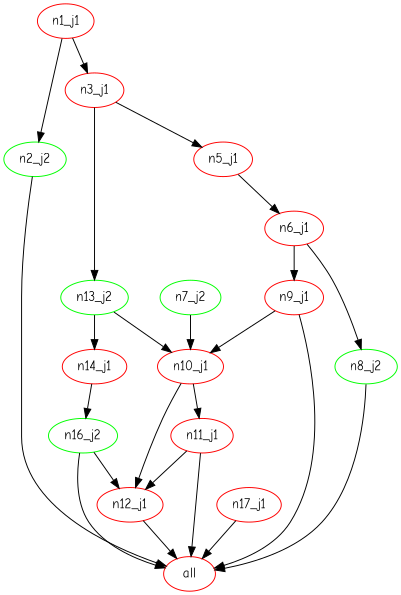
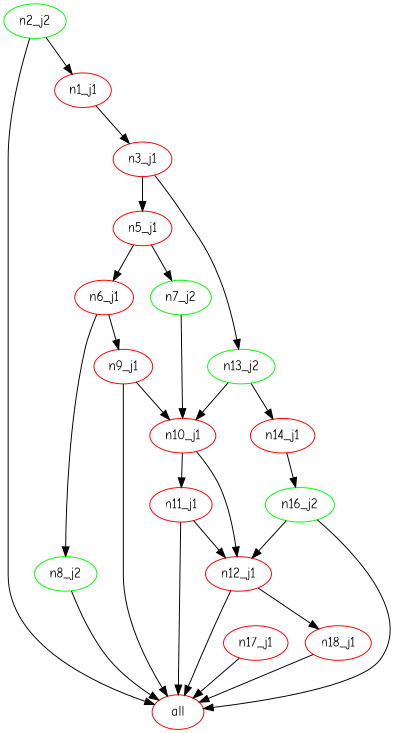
edge "n1_j1" -> "n2_j2": reversed
edge "n5_j1" -> "n7_j2": added
node "n18_j1": added
